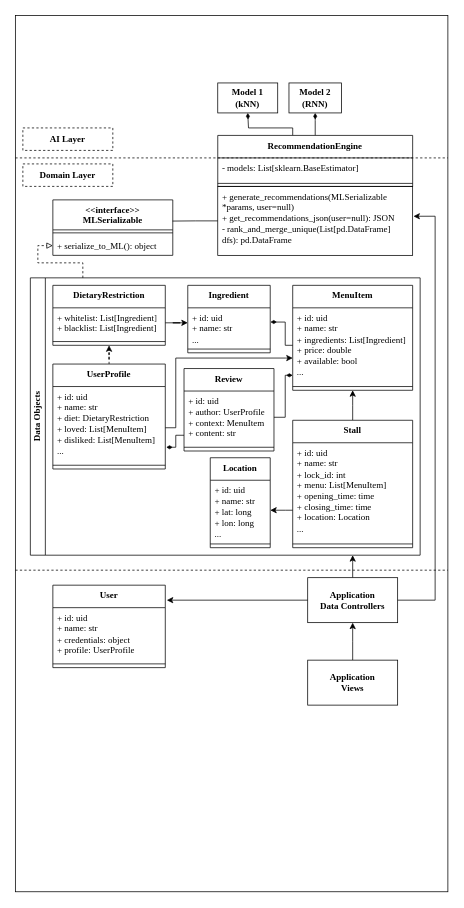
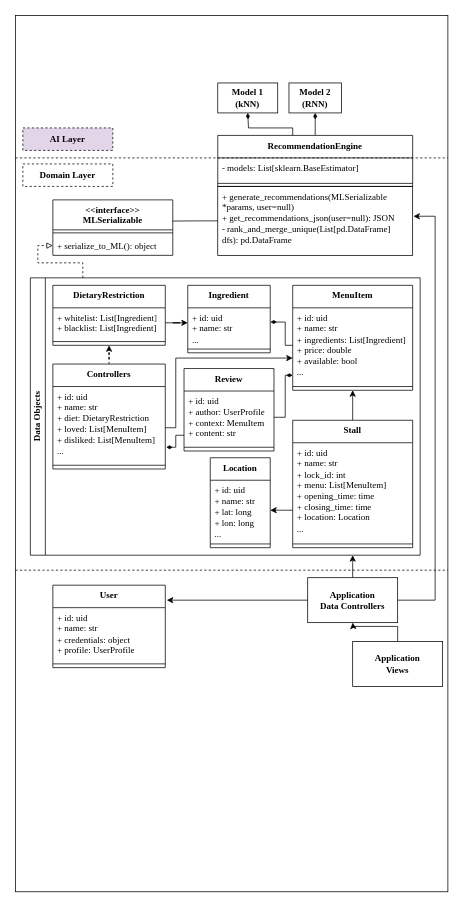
node "AI Layer": fillcolor #ffffff -> #e1d5e7
node "UserProfile": label "UserProfile" -> "Controllers"
node "Application Views": moved (353, 683) -> (398, 664)
